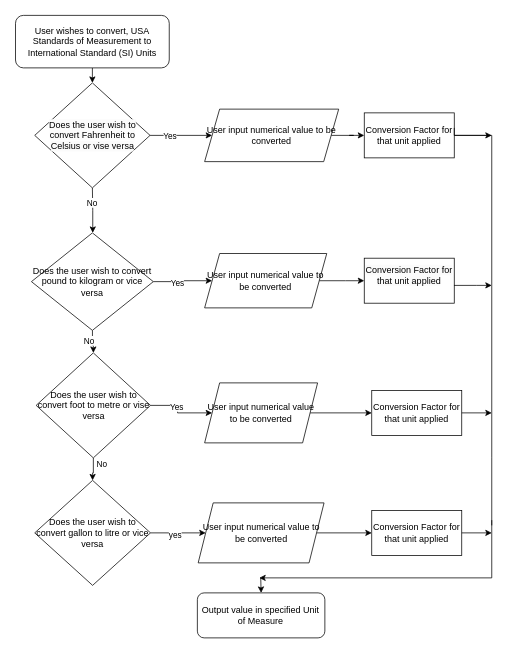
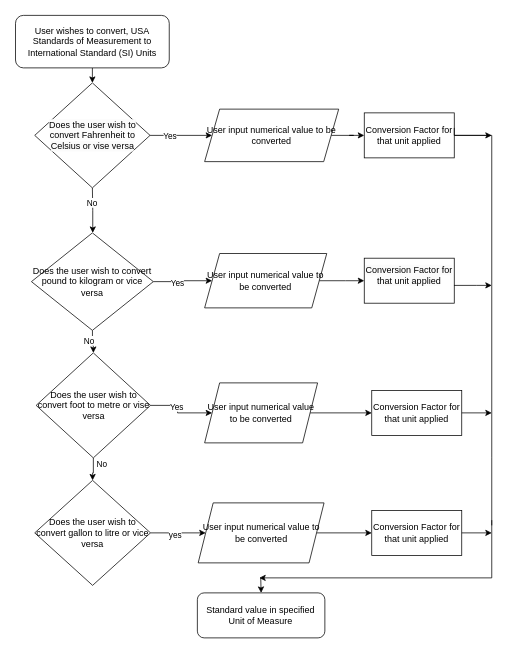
node "Output value in specified Unit of Measure": label "Output value in specified Unit of Measure" -> "Standard value in specified Unit of Measure"
